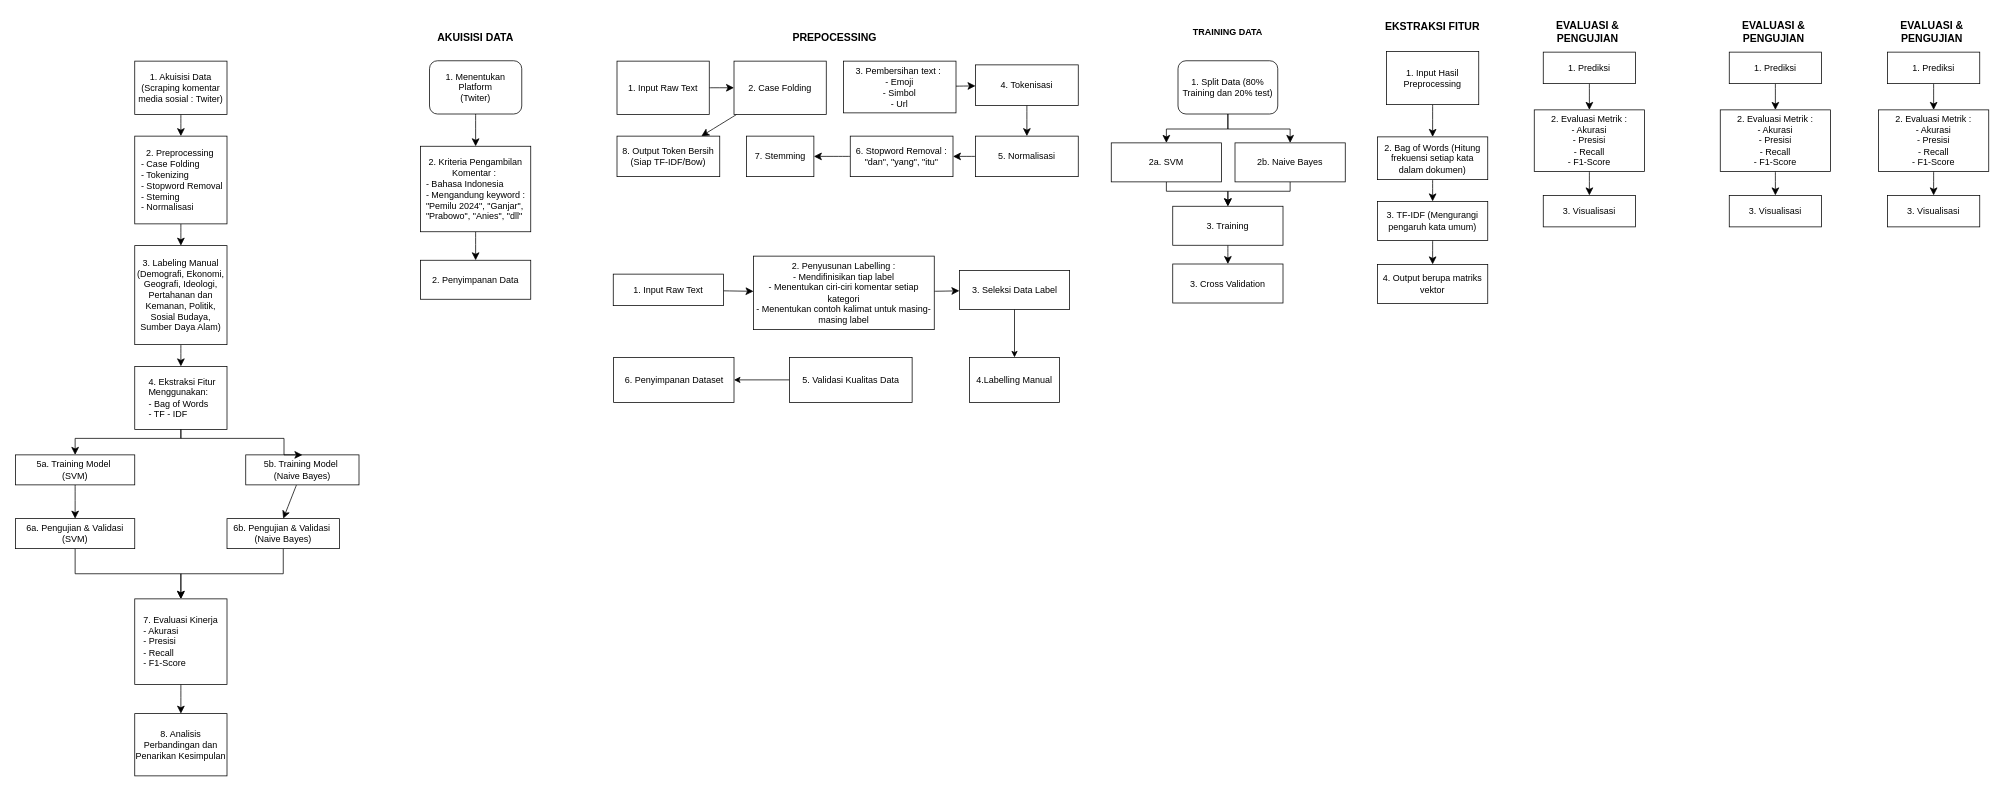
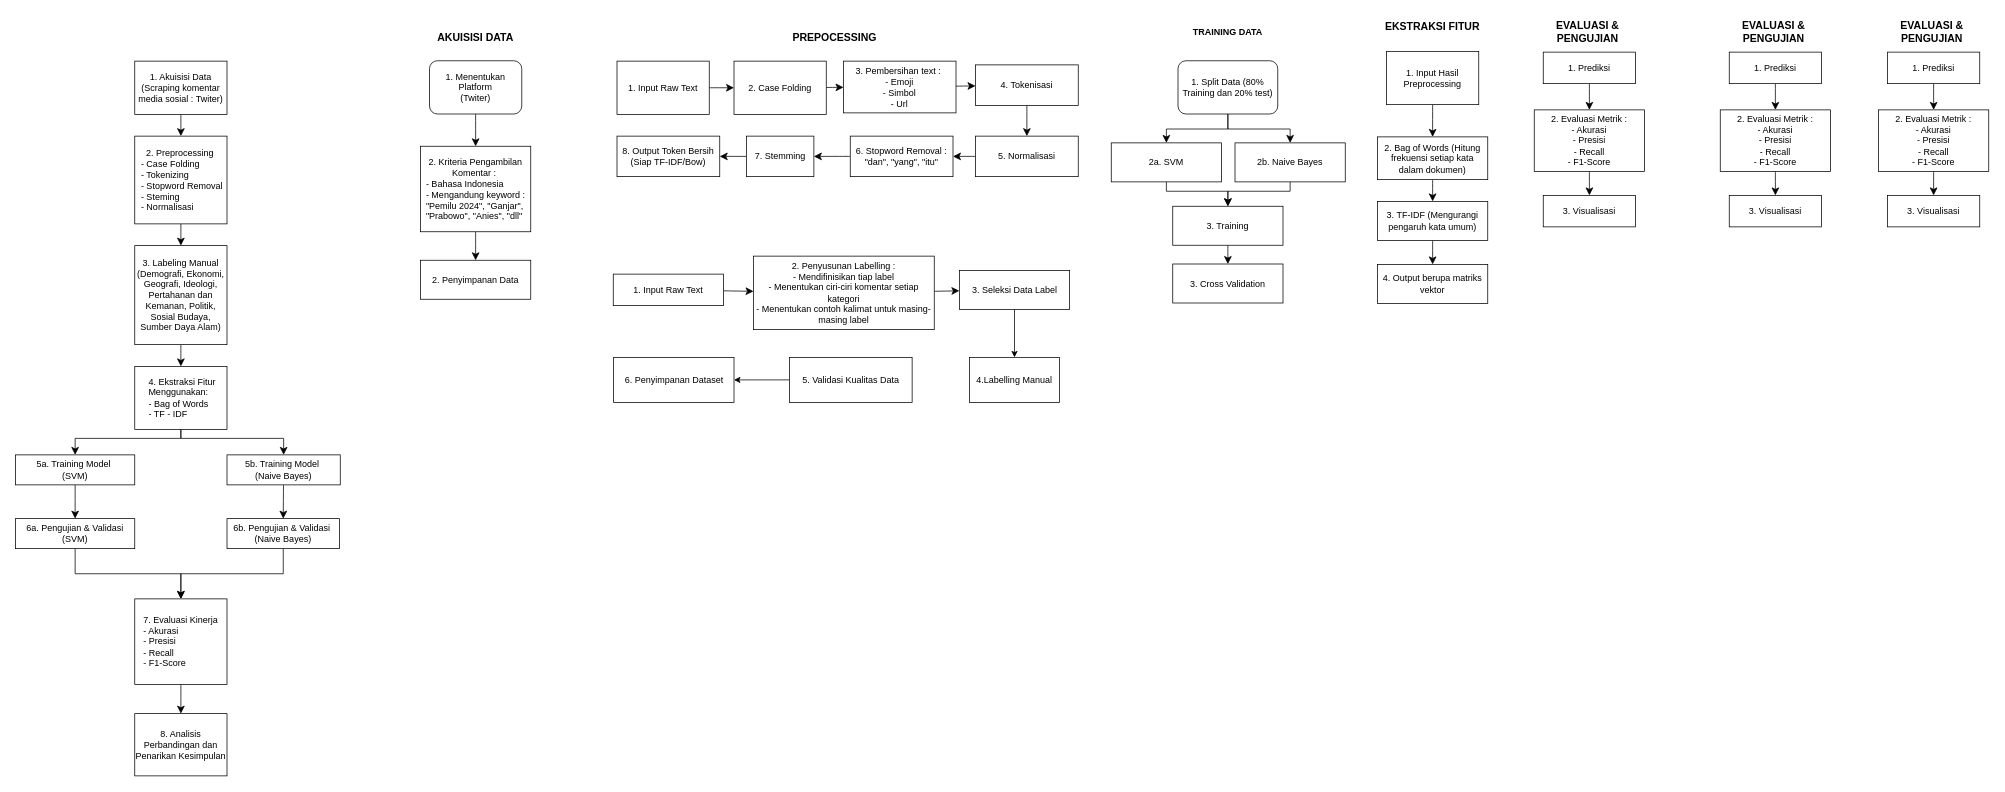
edge "2. Case Folding" -> "8. Output Token Bersih (Siap TF-IDF/Bow)": now "2. Case Folding" -> "3. Pembersihan text : - Emoji - Simbol - Url"
edge "7. Stemming" -> "8. Output Token Bersih (Siap TF-IDF/Bow)": added
node "5b. Training Model (Naive Bayes)": moved (302, 470) -> (284, 470)
